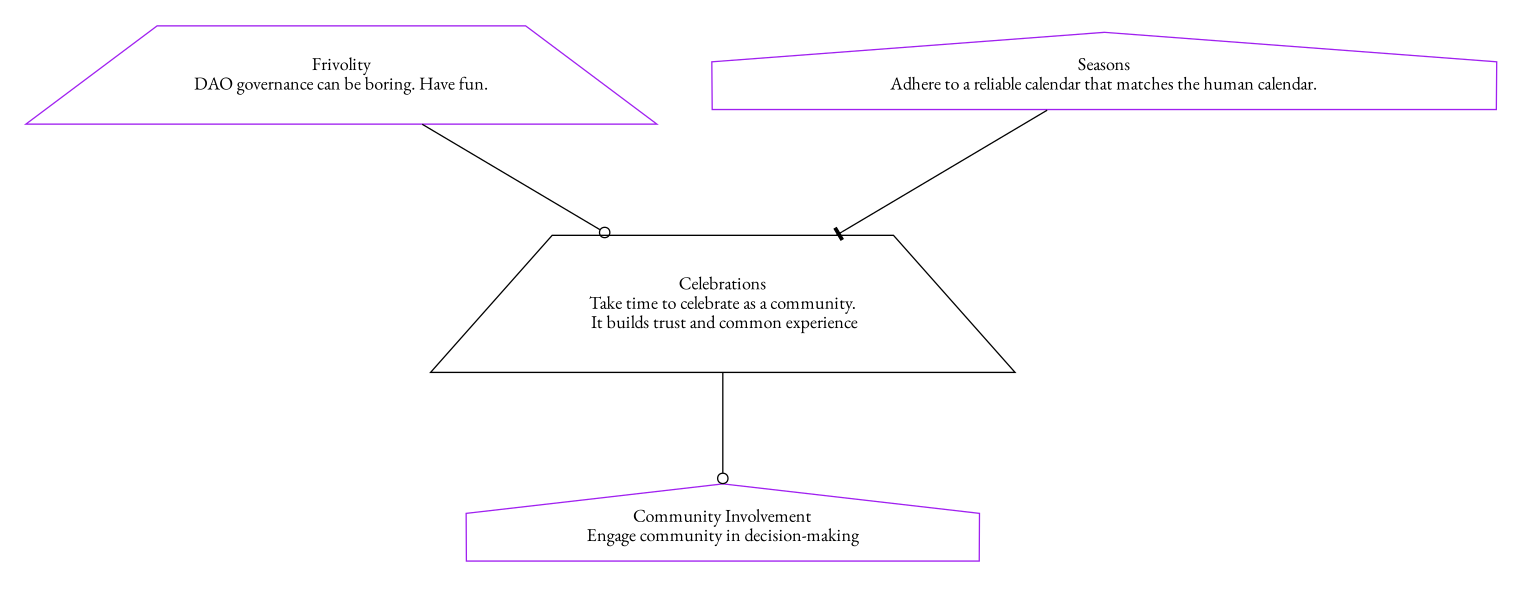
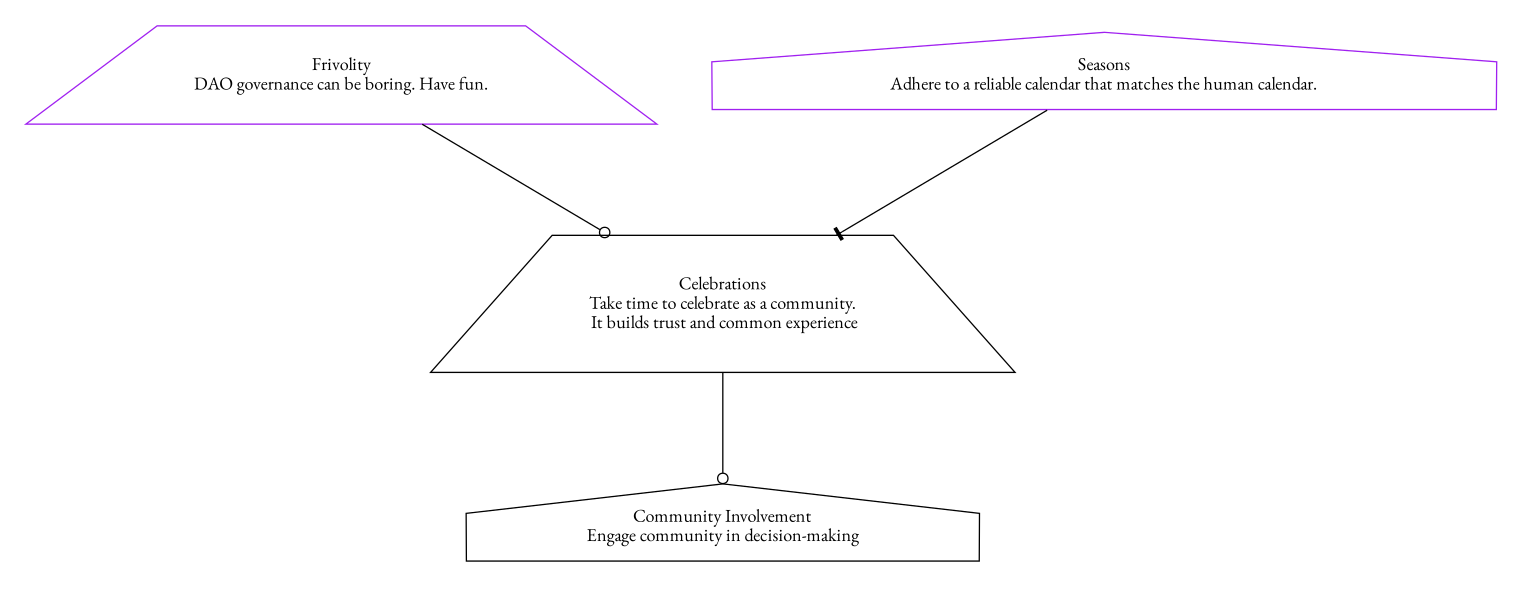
node "Community Involvement Engage community in decision-making": color purple -> black
